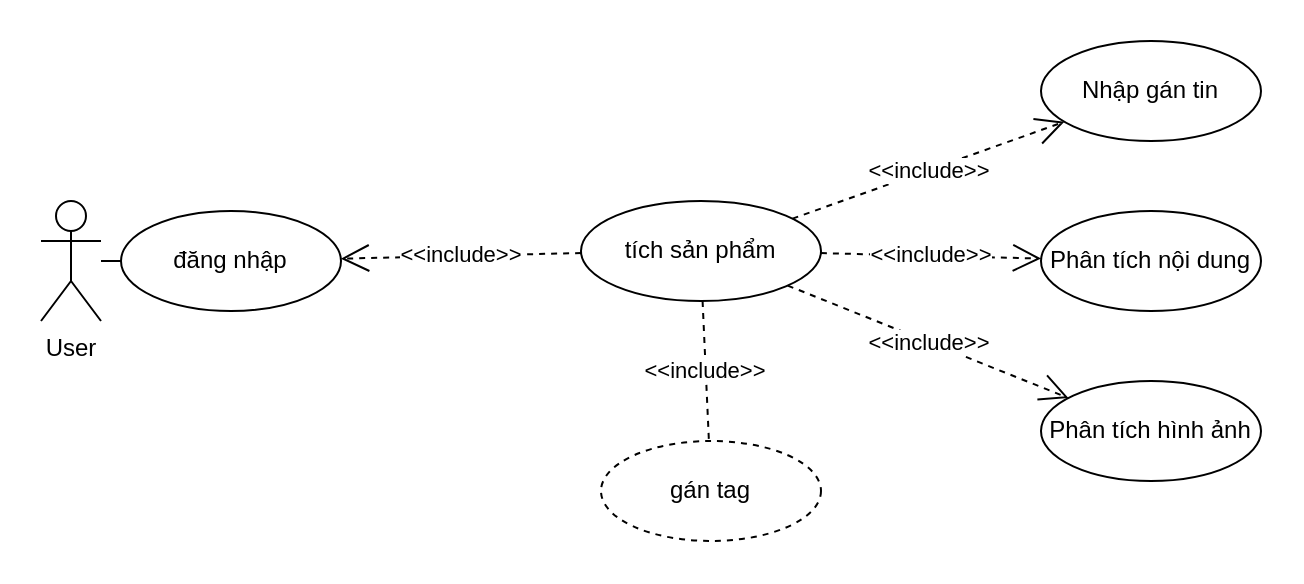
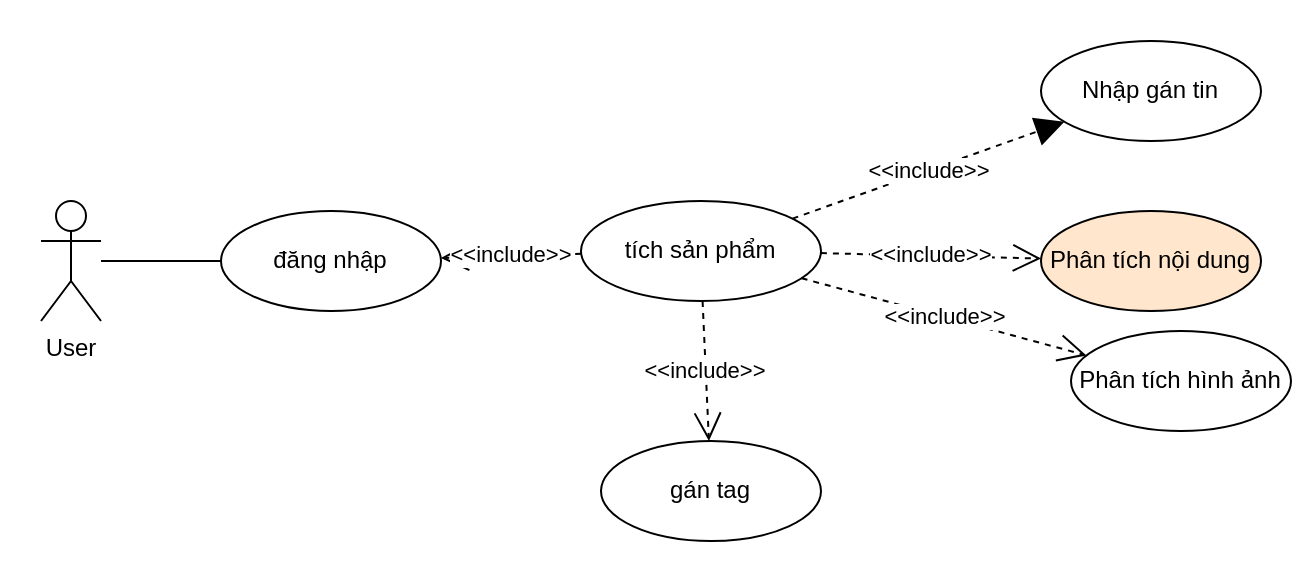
edge "tích sản phẩm" -> "Nhập gán tin": arrowhead open -> block
node "đăng nhập": moved (231, 261) -> (331, 261)
node "Phân tích nội dung": fillcolor #ffffff -> #ffe6cc
node "Phân tích hình ảnh": moved (1151, 431) -> (1181, 381)
edge "tích sản phẩm" -- "gán tag": arrowhead none -> open
node "gán tag": style dashed -> solid
